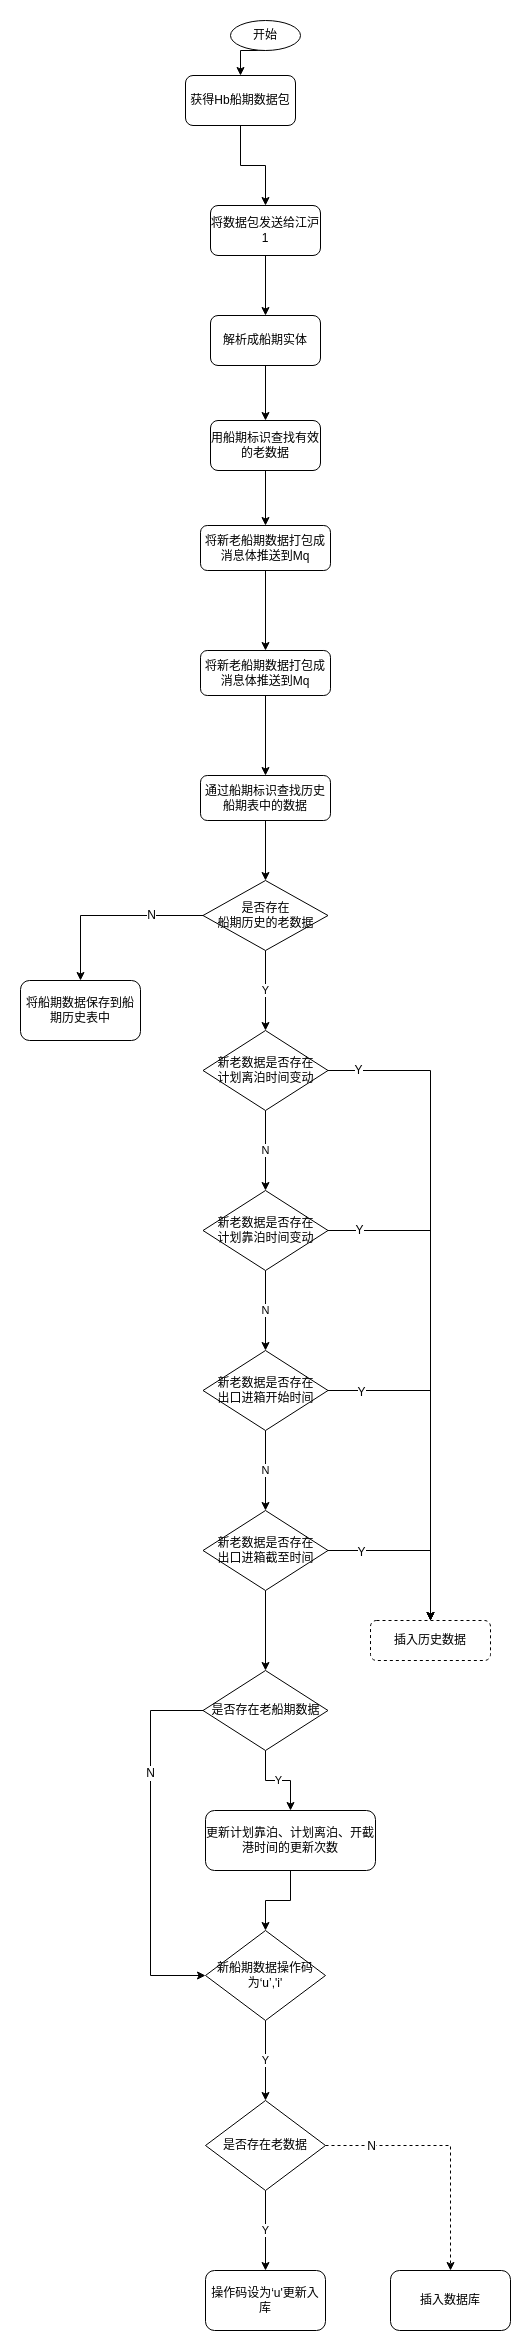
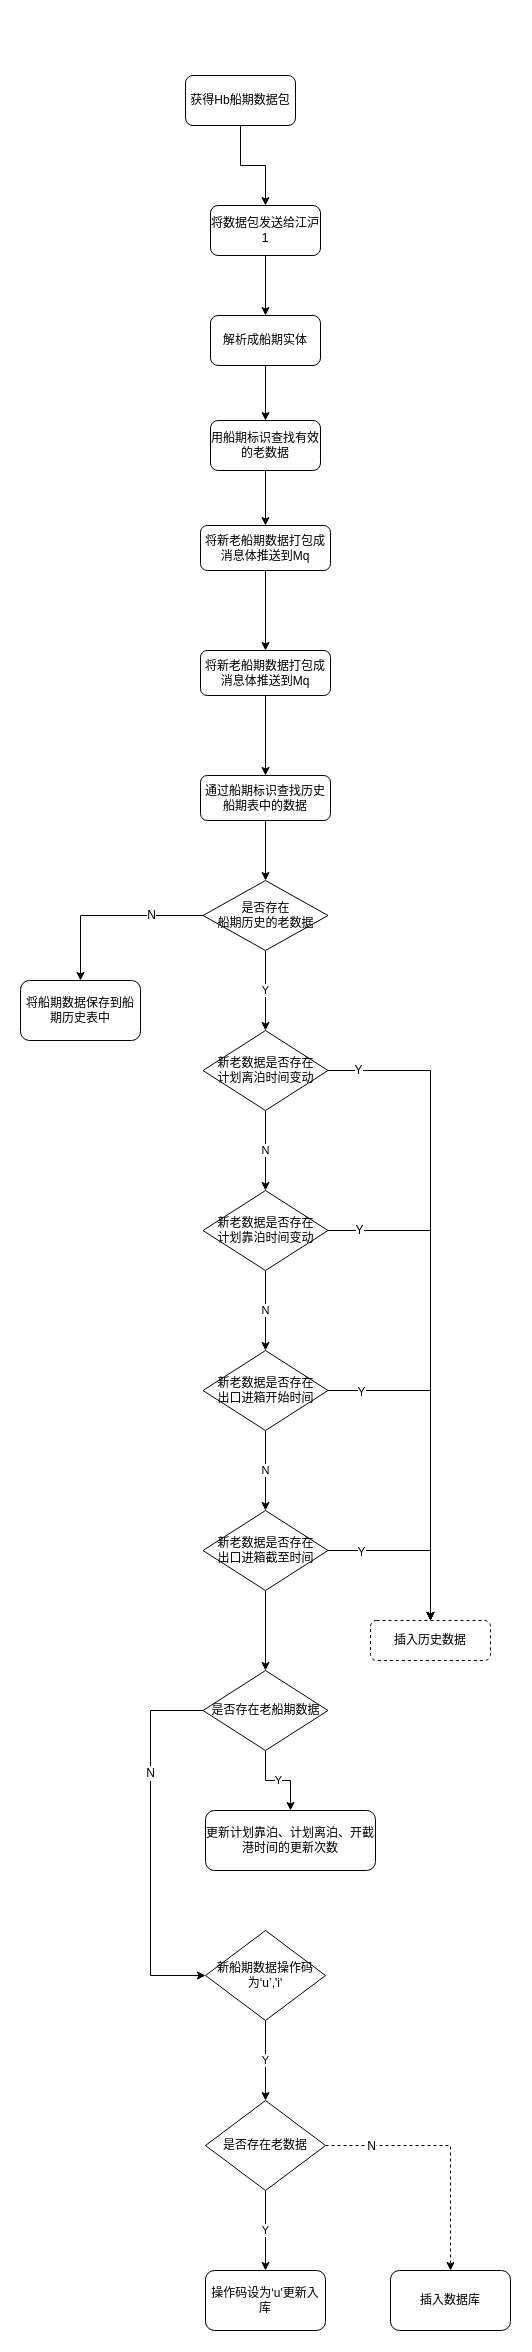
node "开始": removed
edge "开始" -> "获得Hb船期数据包": removed
edge "更新计划靠泊、计划离泊、开截港时间的更新次数" -> "新船期数据操作码为‘u’,'i'": removed
